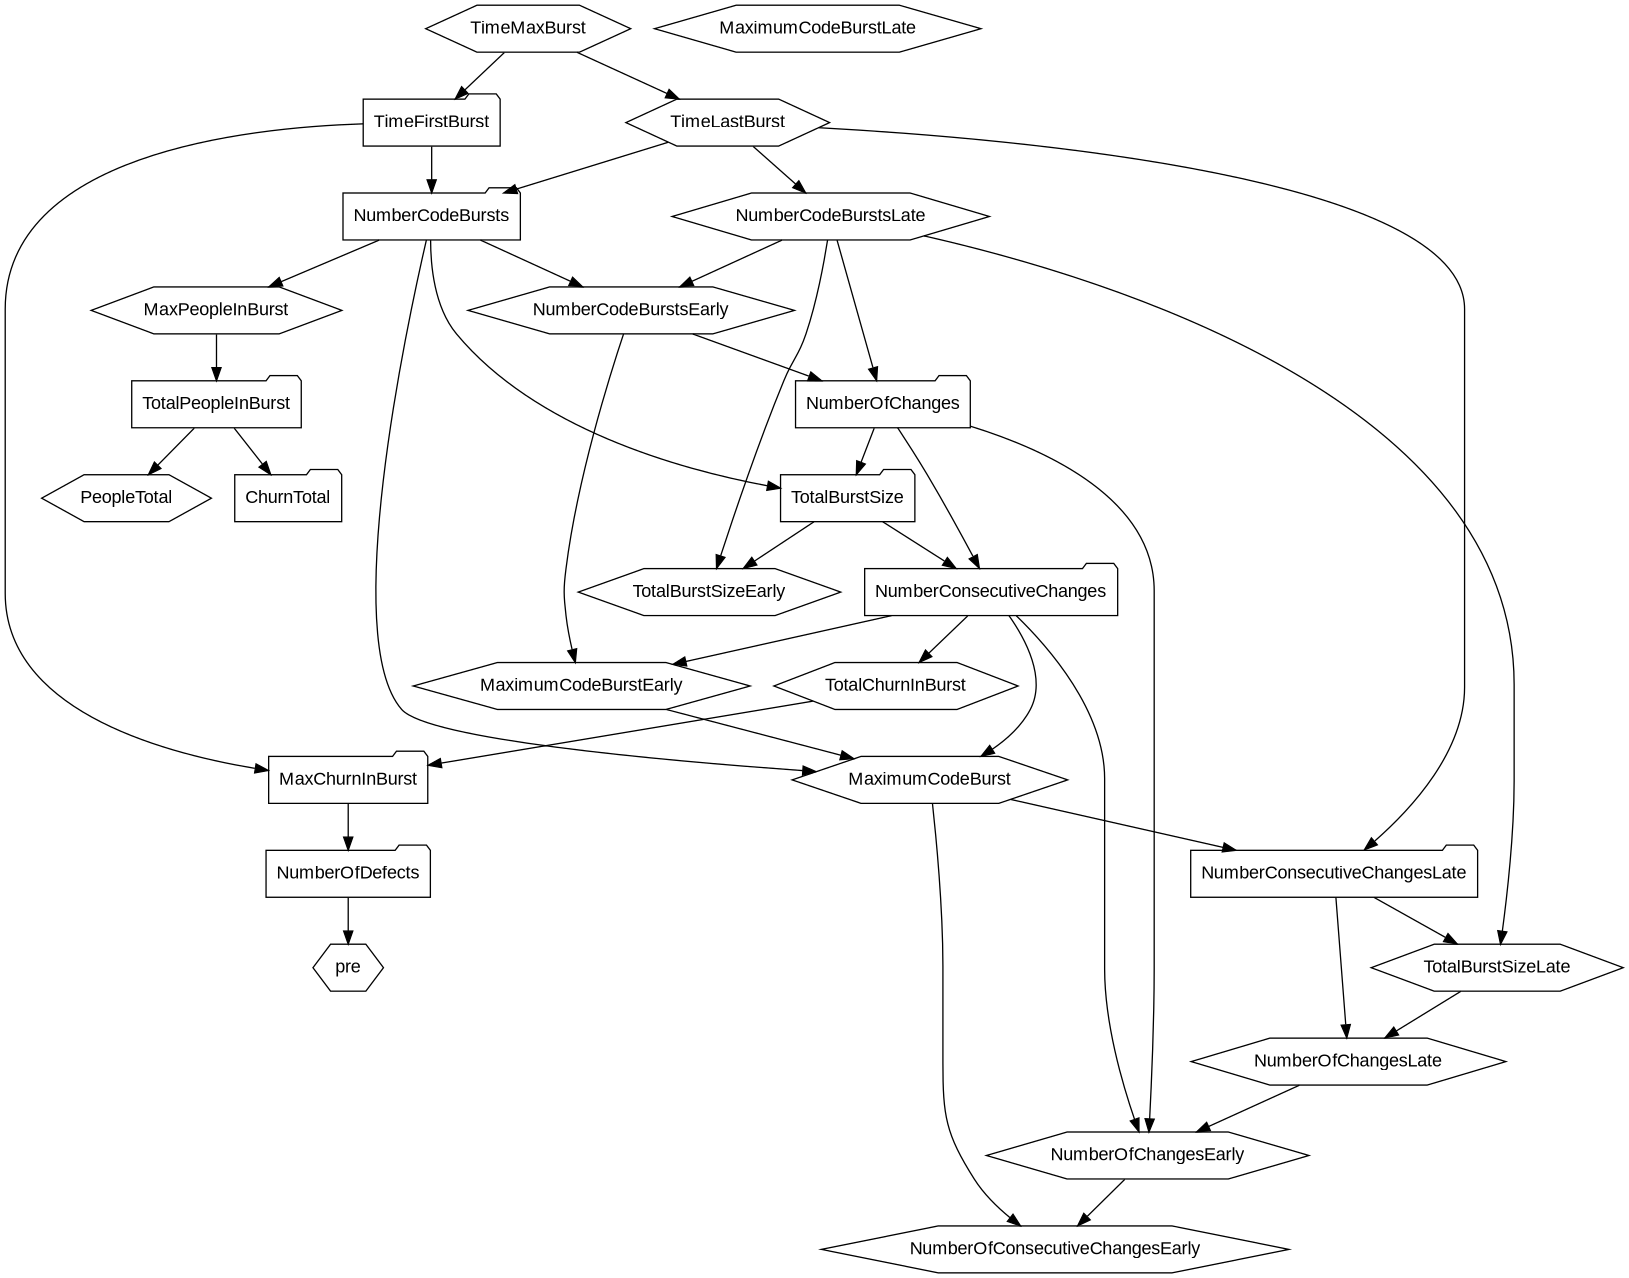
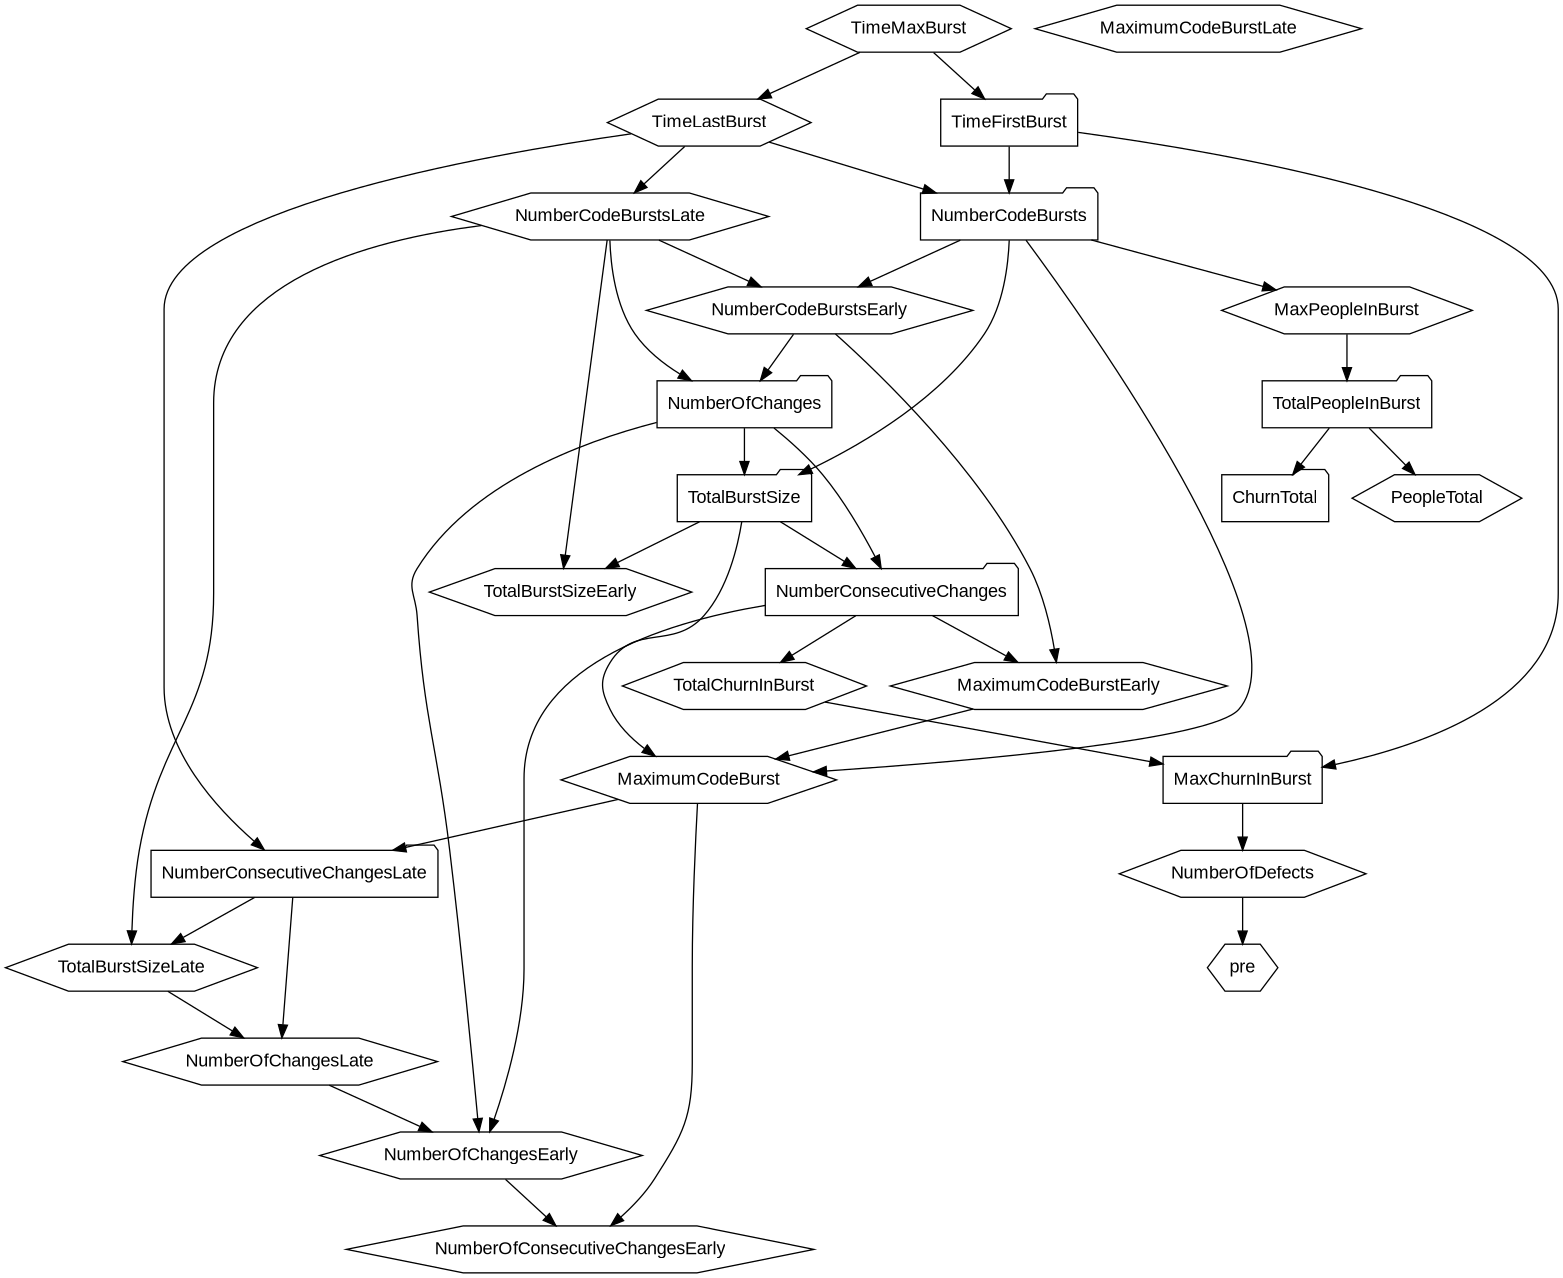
edge "NumberConsecutiveChanges" -> "MaximumCodeBurst": now "TotalBurstSize" -> "MaximumCodeBurst"
node "NumberOfDefects": shape folder -> hexagon
